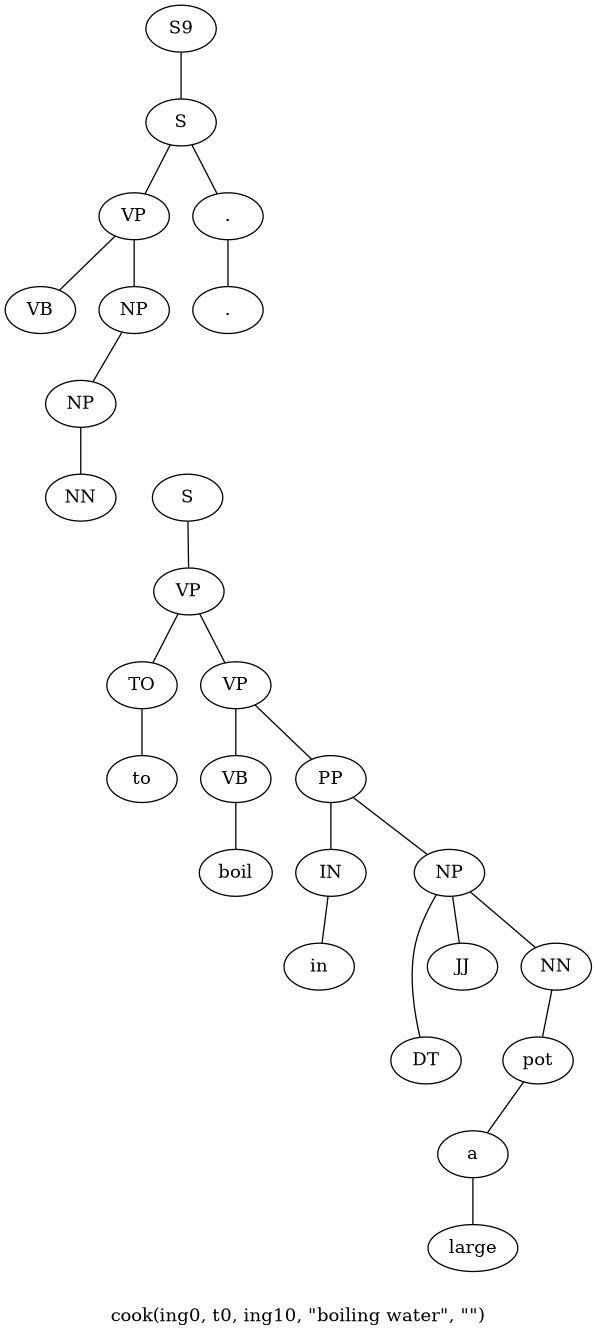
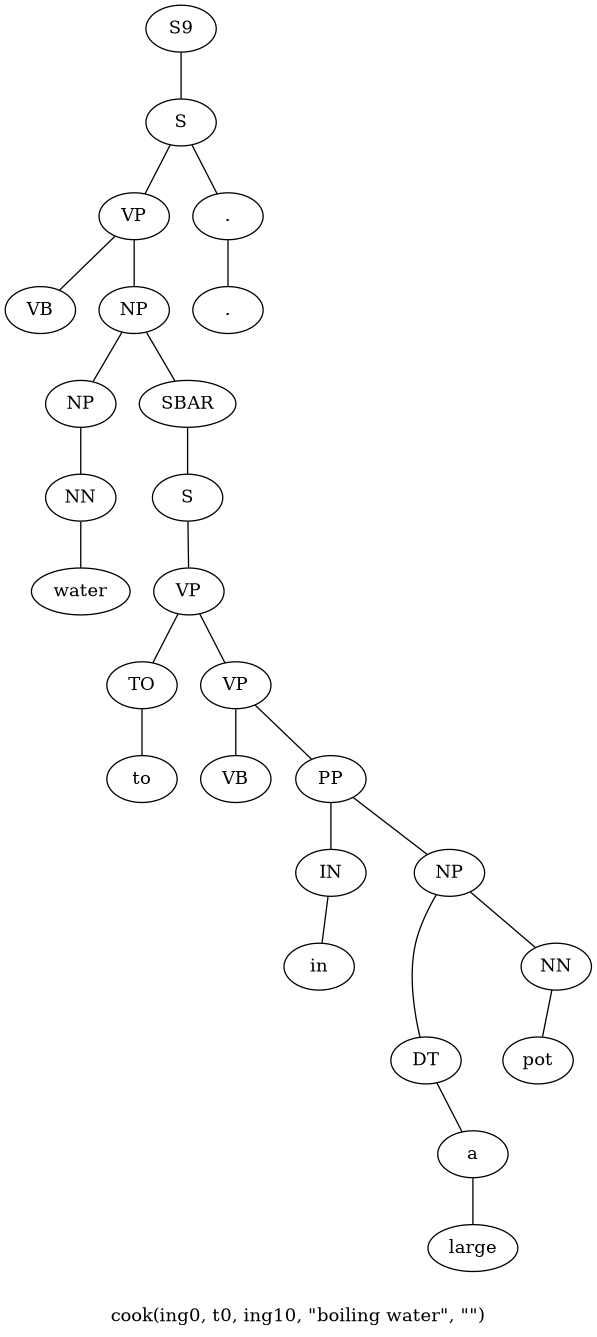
node "SBAR": added
node "water": added
node "boil": removed
node "JJ": removed
edge "pot" -- "a": now "DT" -- "a"
